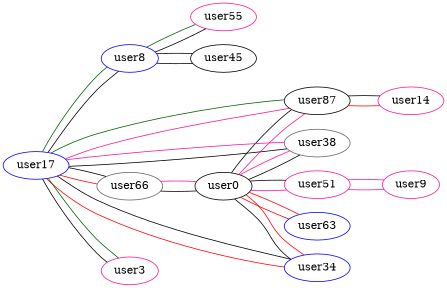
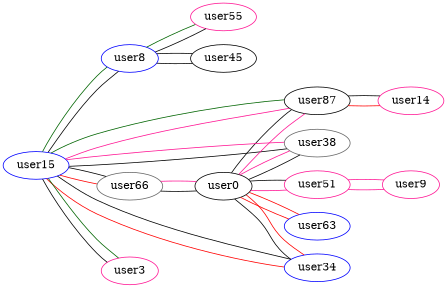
node "user17": label "user17" -> "user15"
